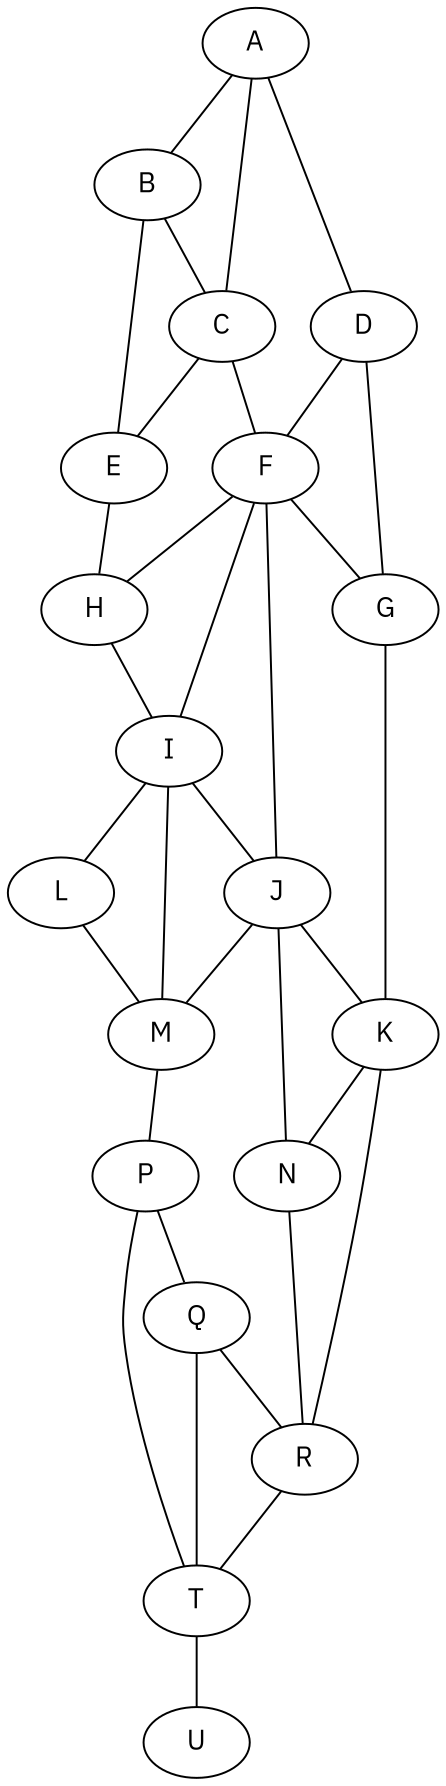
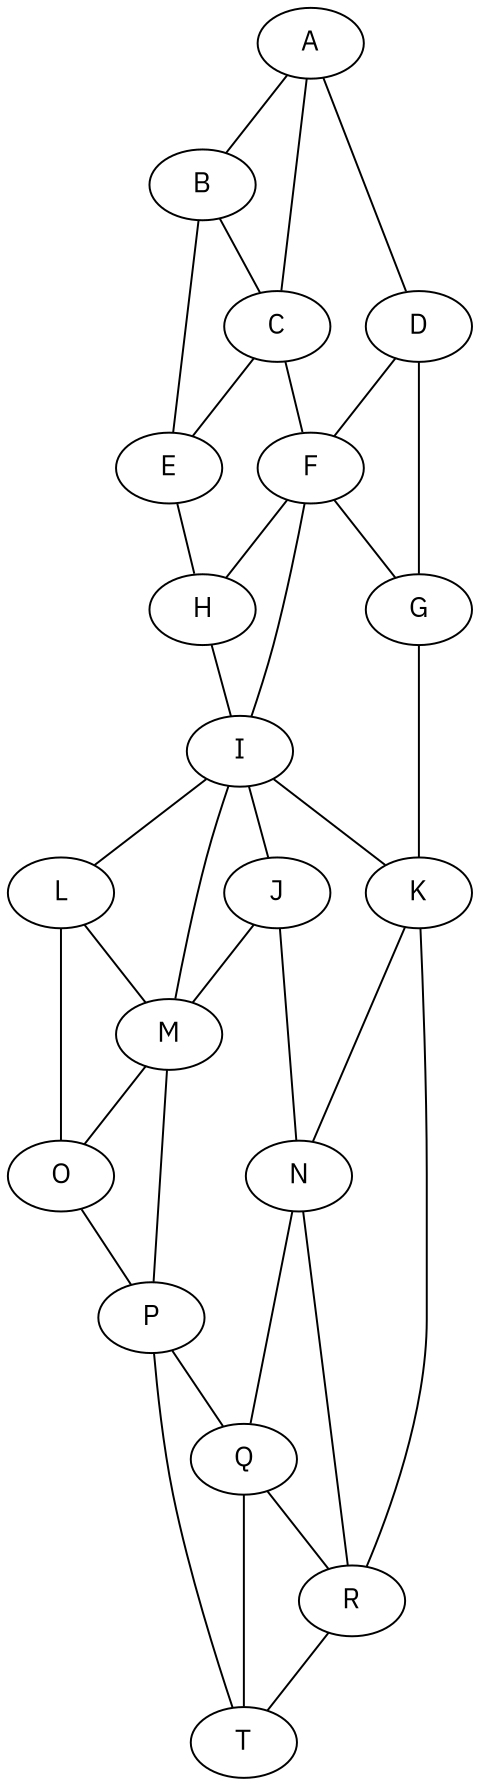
edge "F" -- "J": removed
edge "J" -- "K": now "I" -- "K"
node "O": added
edge "N" -- "Q": added
node "U": removed
